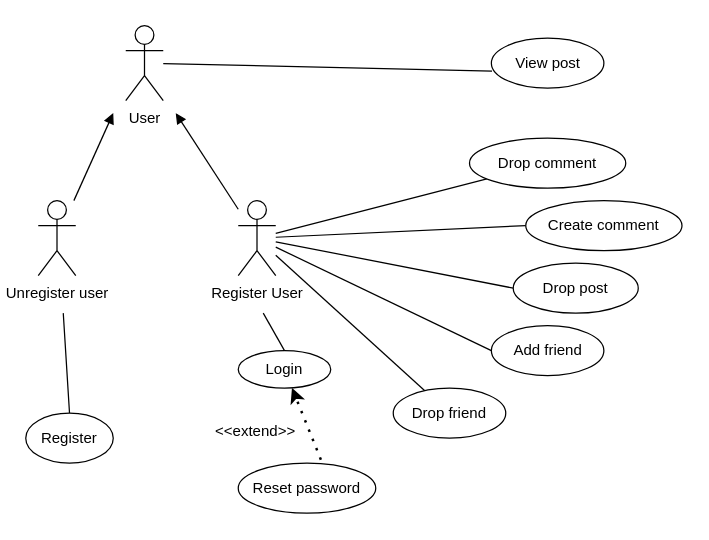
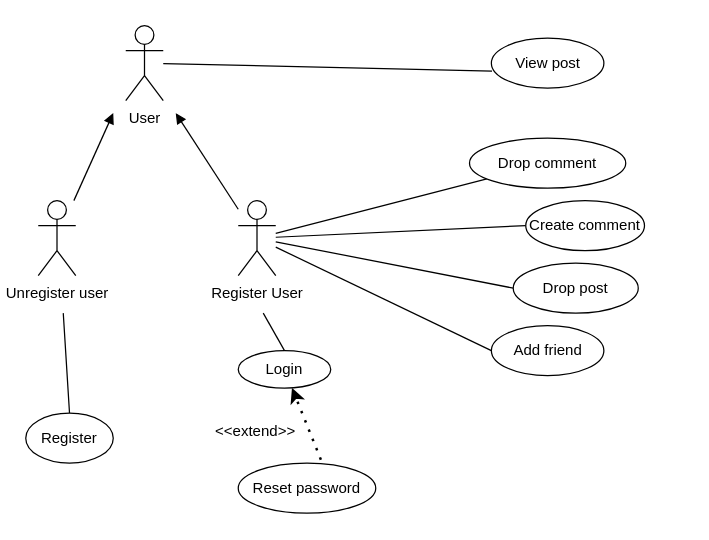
node "Create comment": size 156x50 -> 119x50
edge "Register User" -- "Drop friend": removed
node "Drop friend": removed
